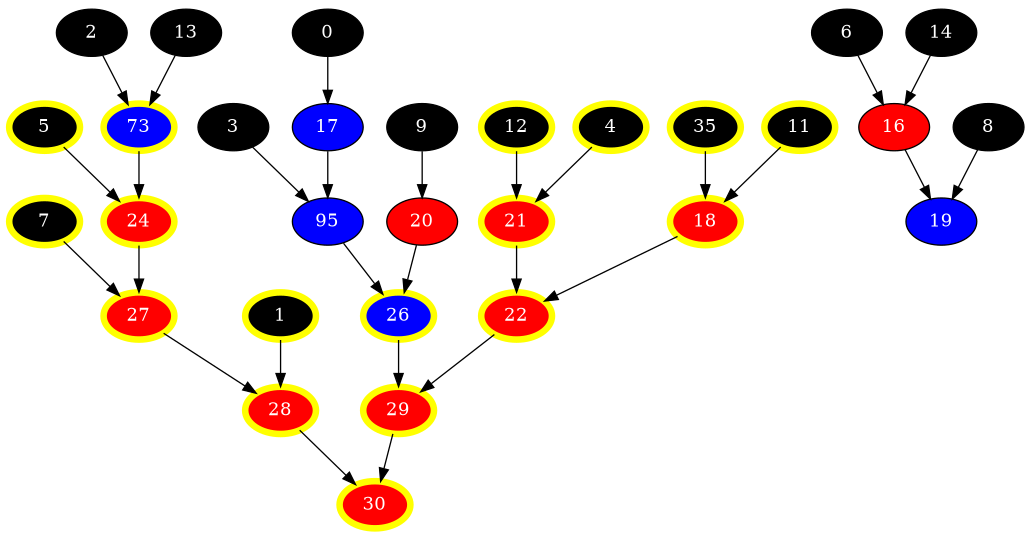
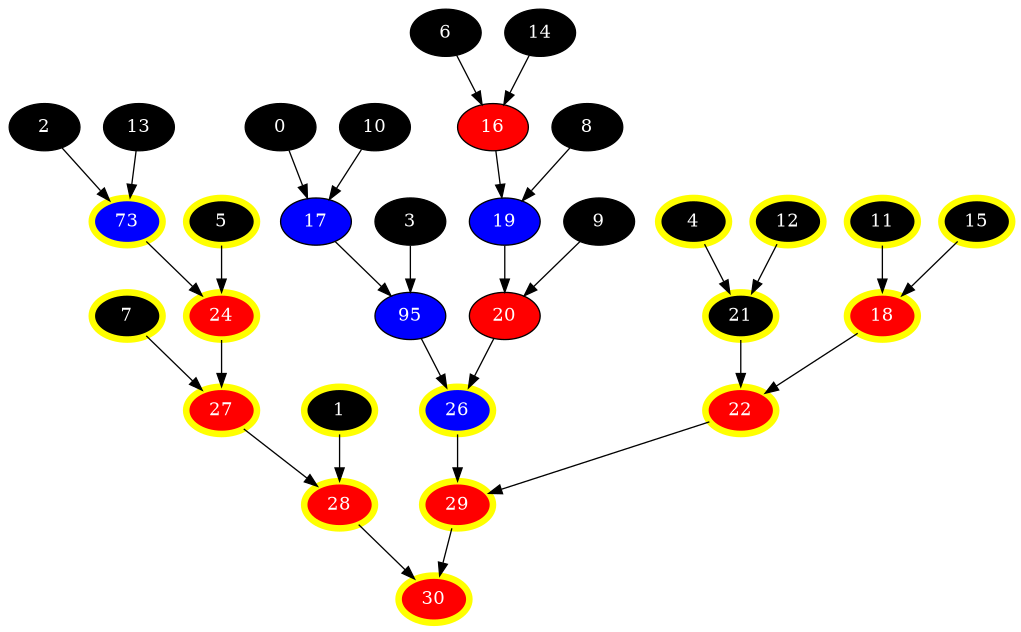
node "10": added
node "35": label "35" -> "15"
node "21": fillcolor red -> black
edge "19" -> "20": added
